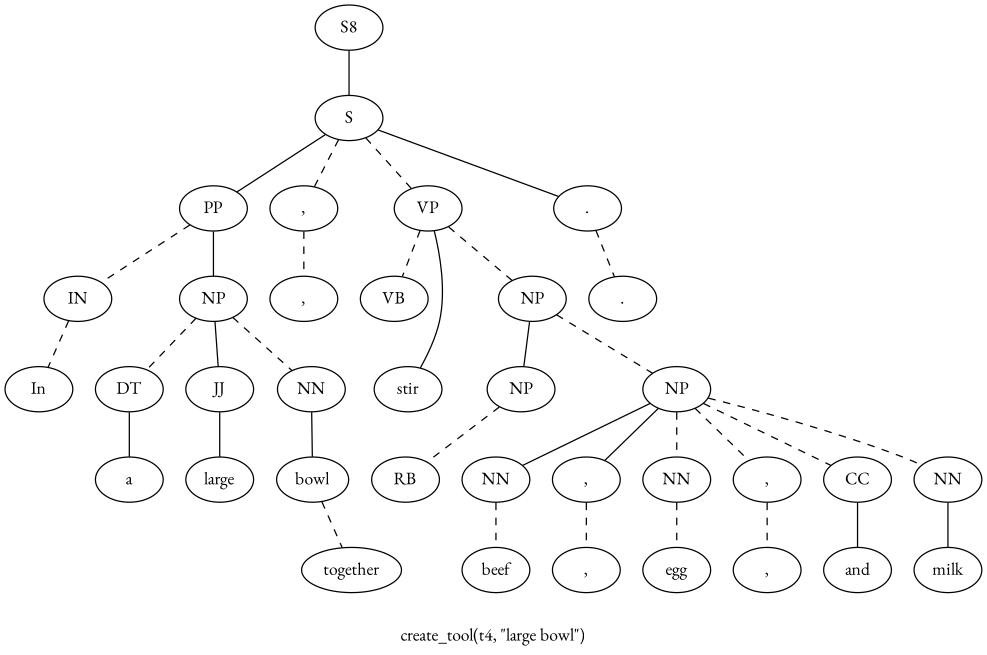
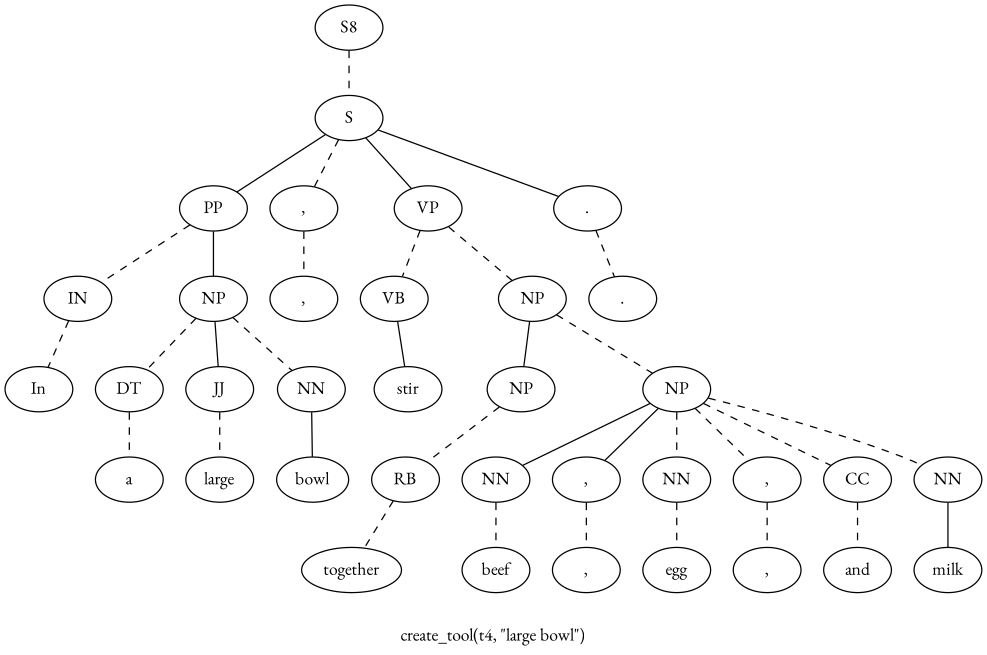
edge "S8" -- "S": style solid -> dashed
edge "S" -- "VP": style dashed -> solid
edge "VP" -- "stir": now "VB" -- "stir"
edge "DT" -- "a": style solid -> dashed
edge "JJ" -- "large": style solid -> dashed
edge "bowl" -- "together": now "RB" -- "together"
edge "CC" -- "and": style solid -> dashed
